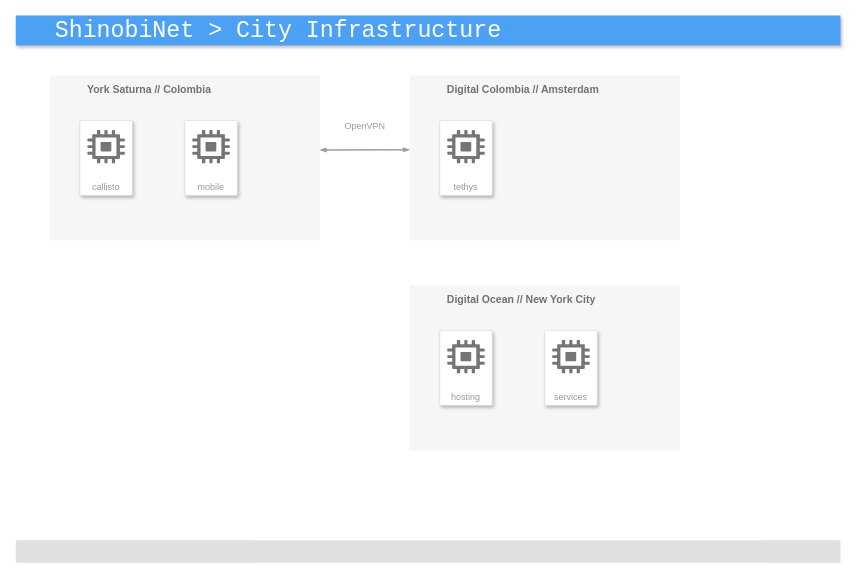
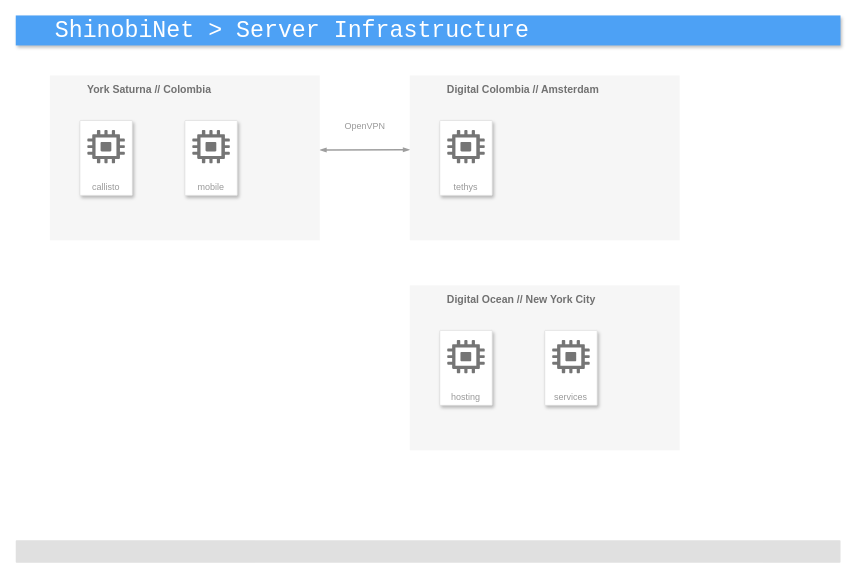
node "ShinobiNet > City Infrastructure": label "ShinobiNet > City Infrastructure" -> "ShinobiNet > Server Infrastructure"
